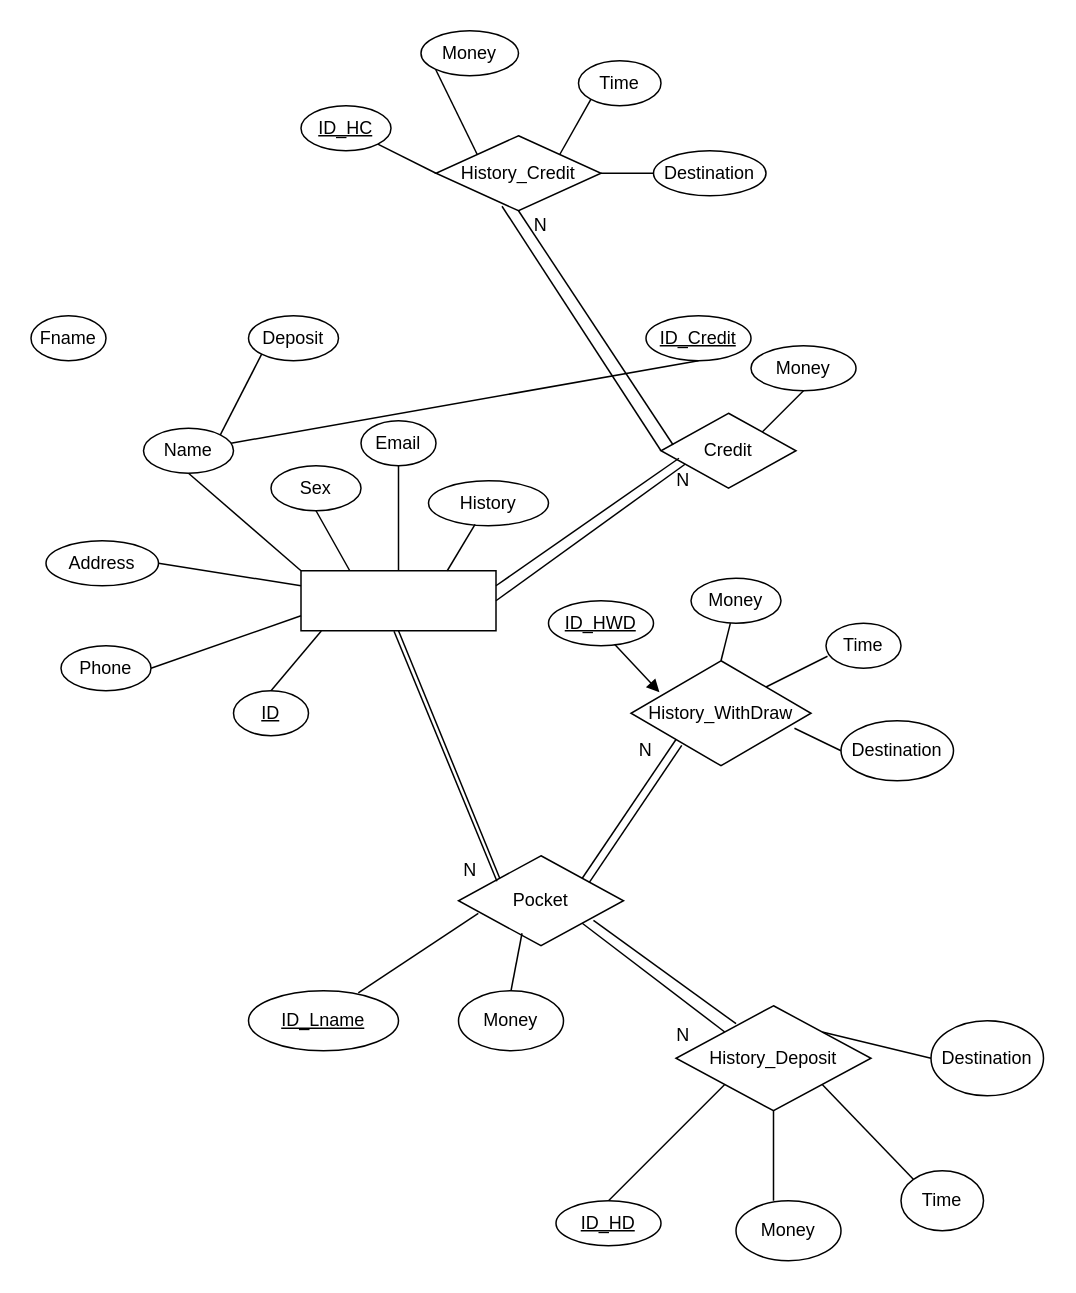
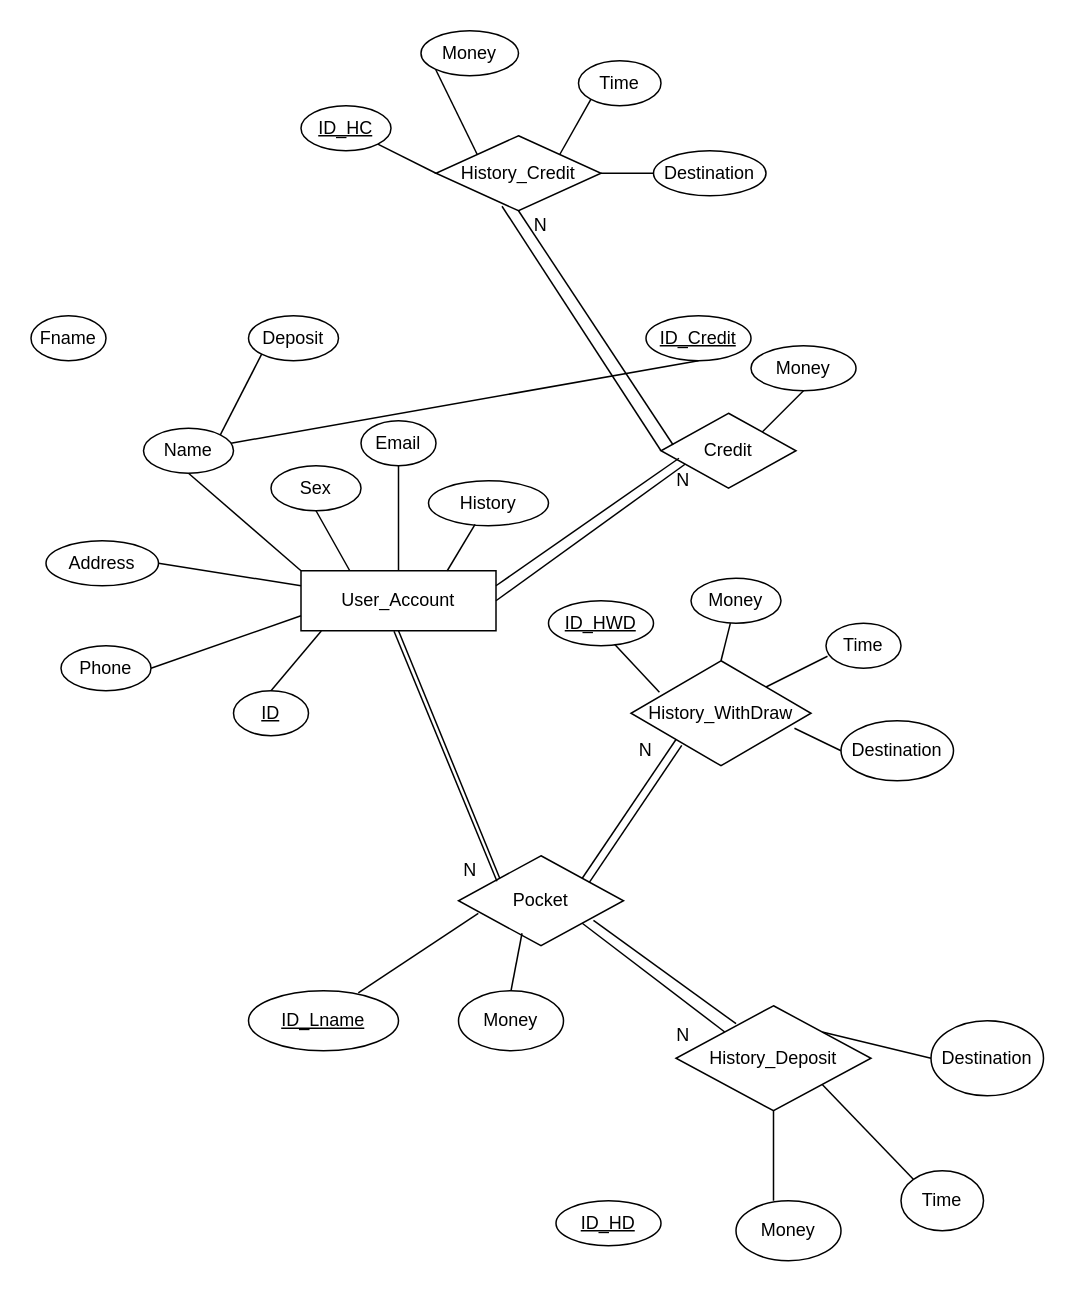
node "User_Account": added
edge "ID_HWD" -> "History_WithDraw": arrowhead block -> none
edge "History_Deposit" -- "ID_HD": removed
